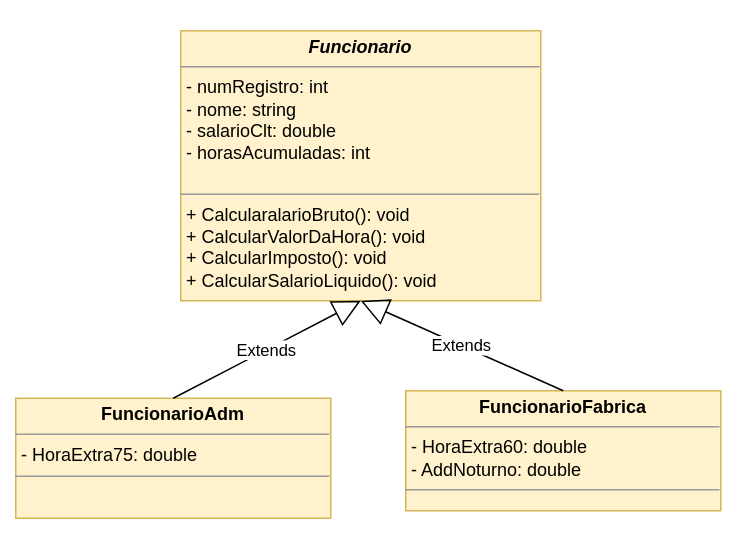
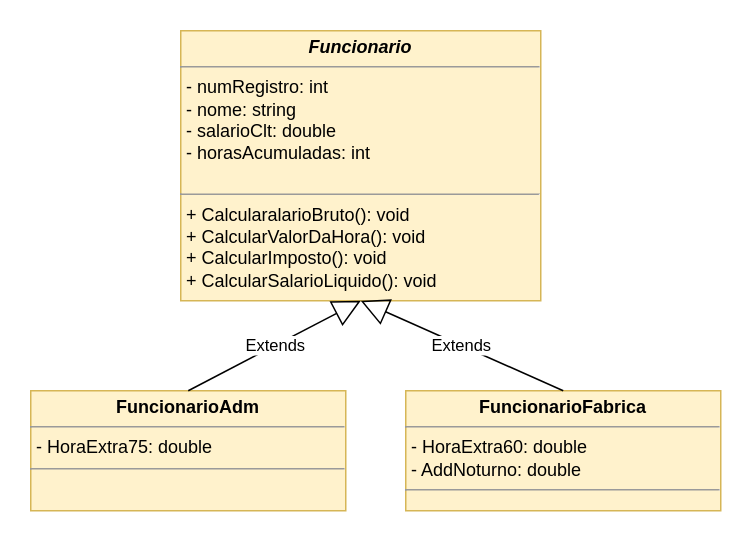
node "FuncionarioAdm - HoraExtra75: double": moved (173, 458) -> (188, 451)
